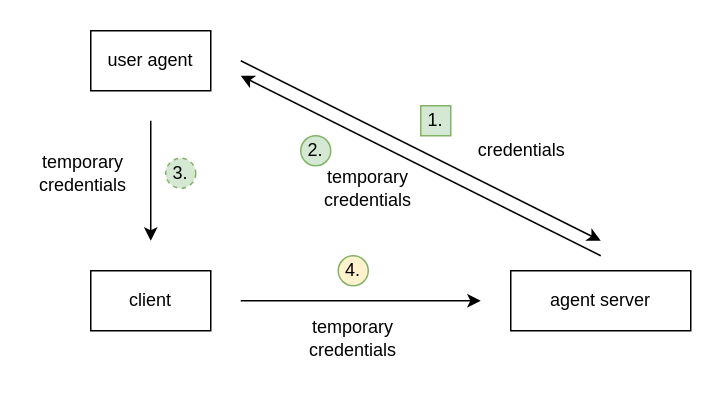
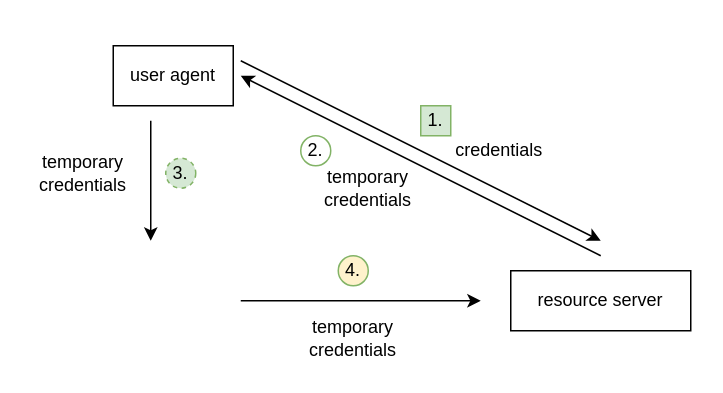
node "user agent": moved (151, 61) -> (173, 76)
node "2.": fillcolor #d5e8d4 -> #ffffff
node "credentials": moved (522, 151) -> (500, 151)
node "client": removed
node "agent server": label "agent server" -> "resource server"
